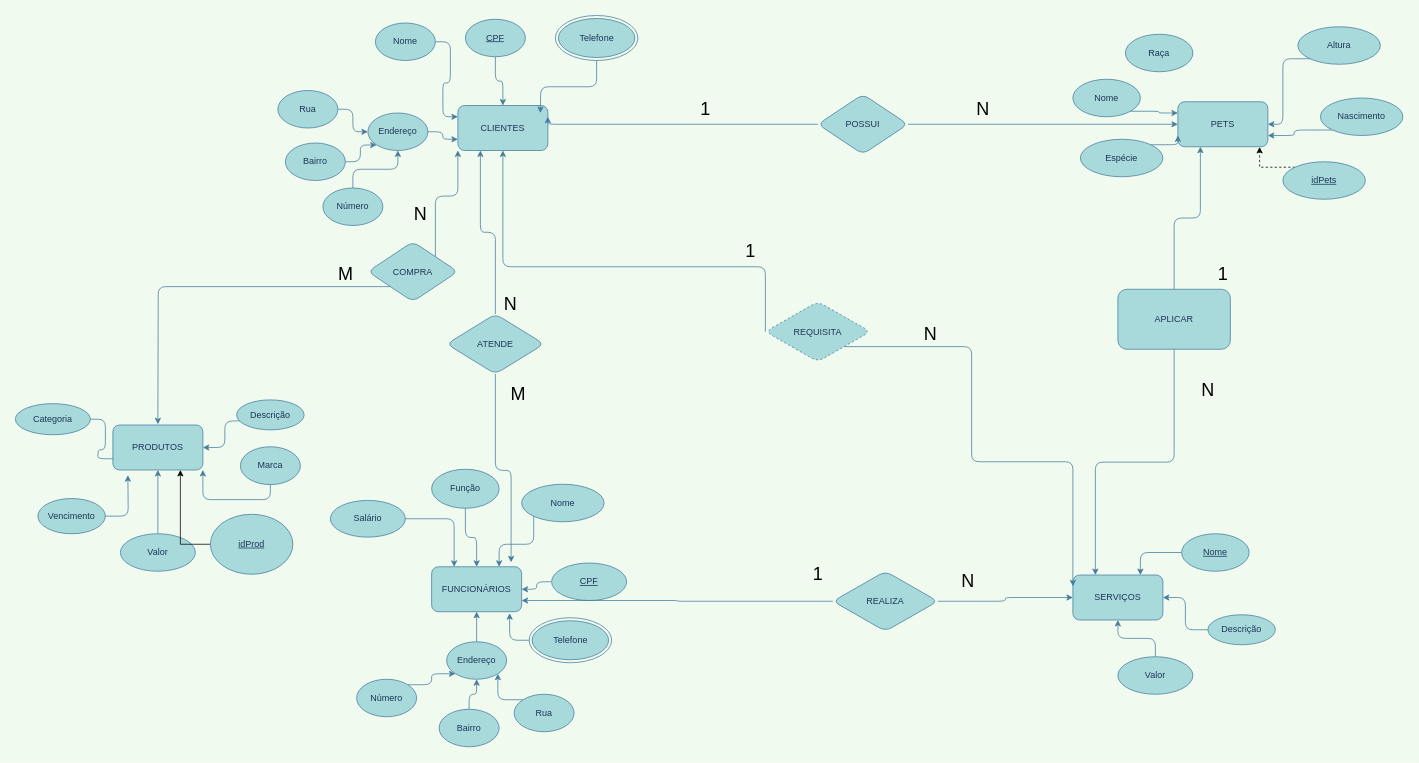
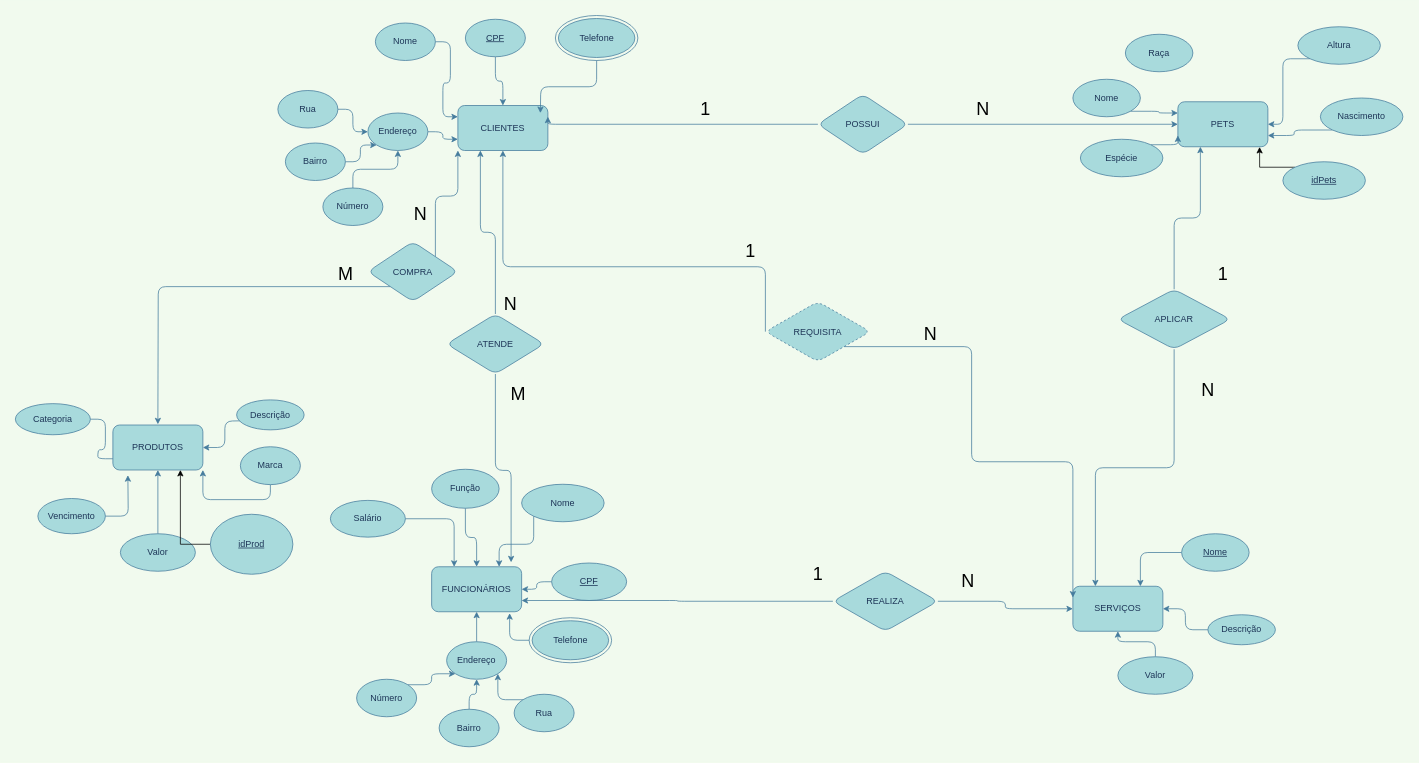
edge "idPets" -> "PETS": style dashed -> solid
node "APLICAR": shape rounded rectangle -> diamond
node "SERVIÇOS": moved (1118, 597) -> (1118, 609)
